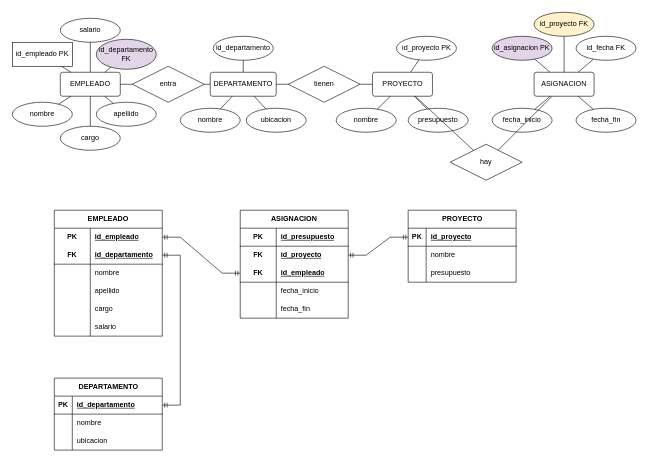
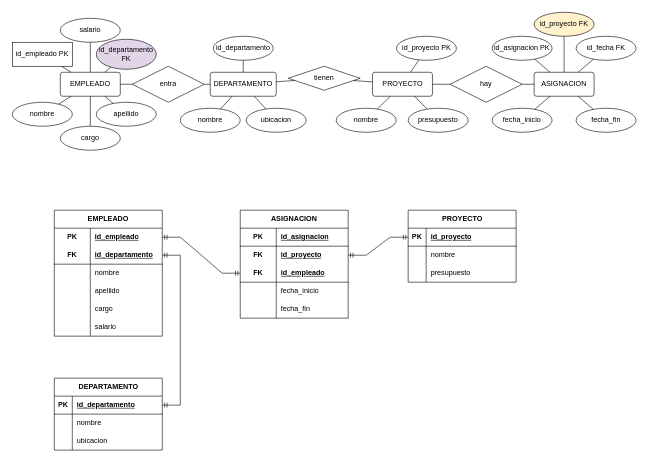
node "id_asignacion PK": fillcolor #e1d5e7 -> #ffffff
node "tienen": size 72x36 -> 72x24
node "hay": moved (486, 162) -> (486, 84)
node "id_presupuesto": label "id_presupuesto" -> "id_asignacion"
